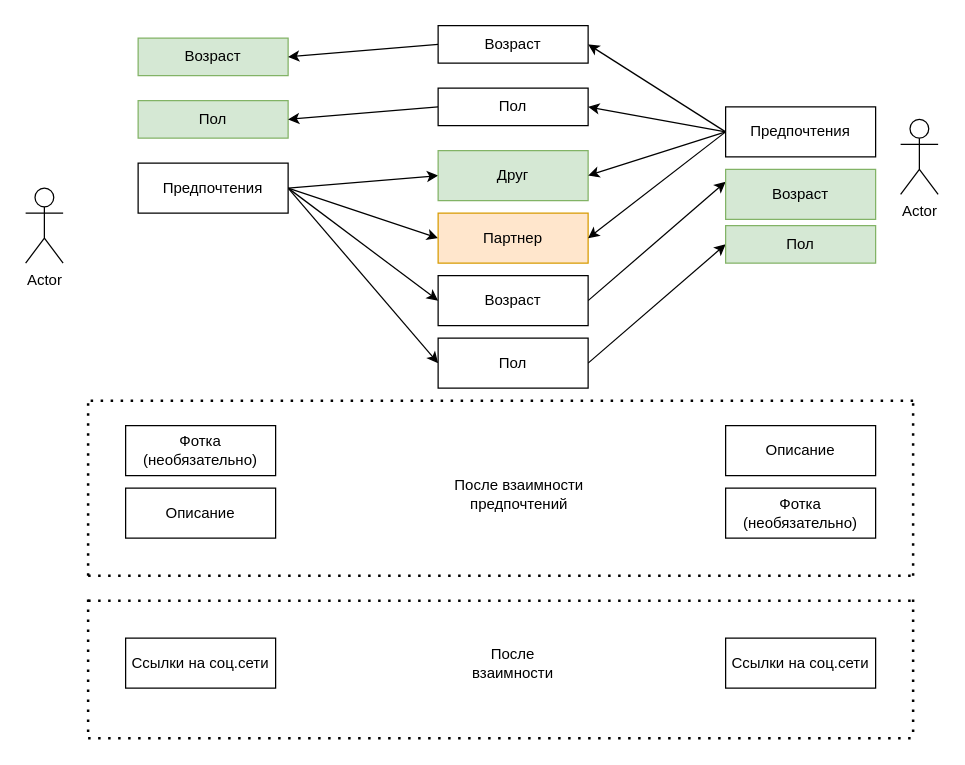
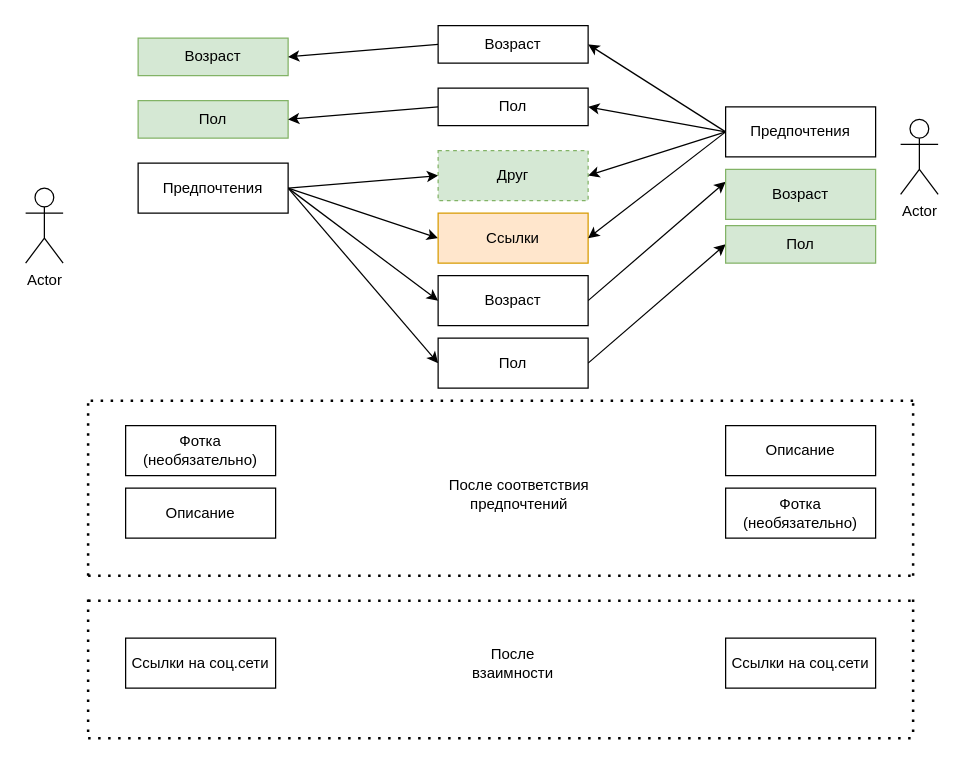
node "Друг": style solid -> dashed
node "Партнер": label "Партнер" -> "Ссылки"
node "После взаимности предпочтений": label "После взаимности предпочтений" -> "После соответствия предпочтений"
